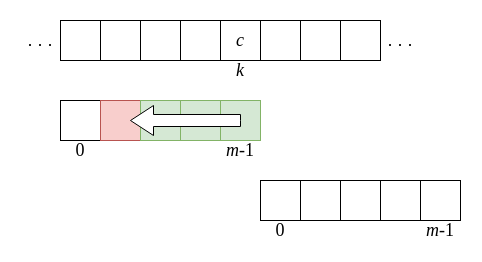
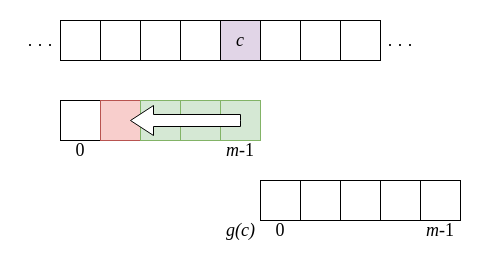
node "c": fillcolor #ffffff -> #e1d5e7
node "k": removed
node "g(c)": added
